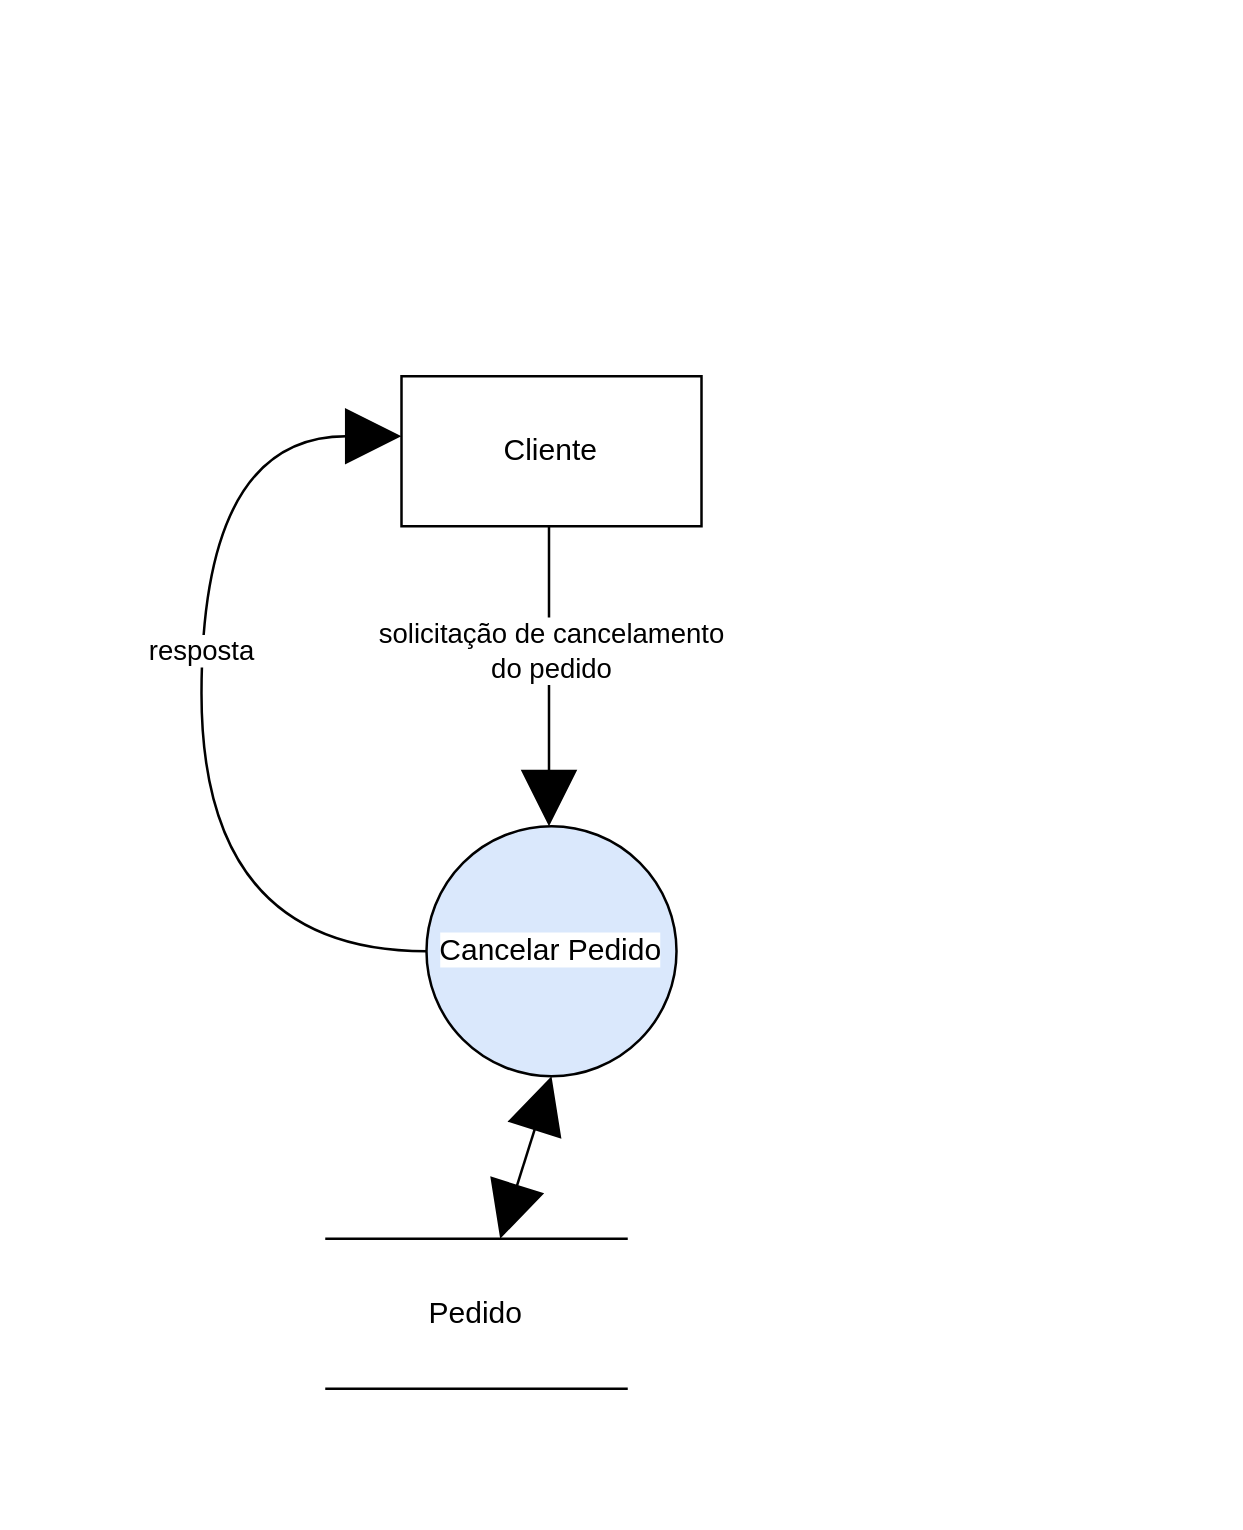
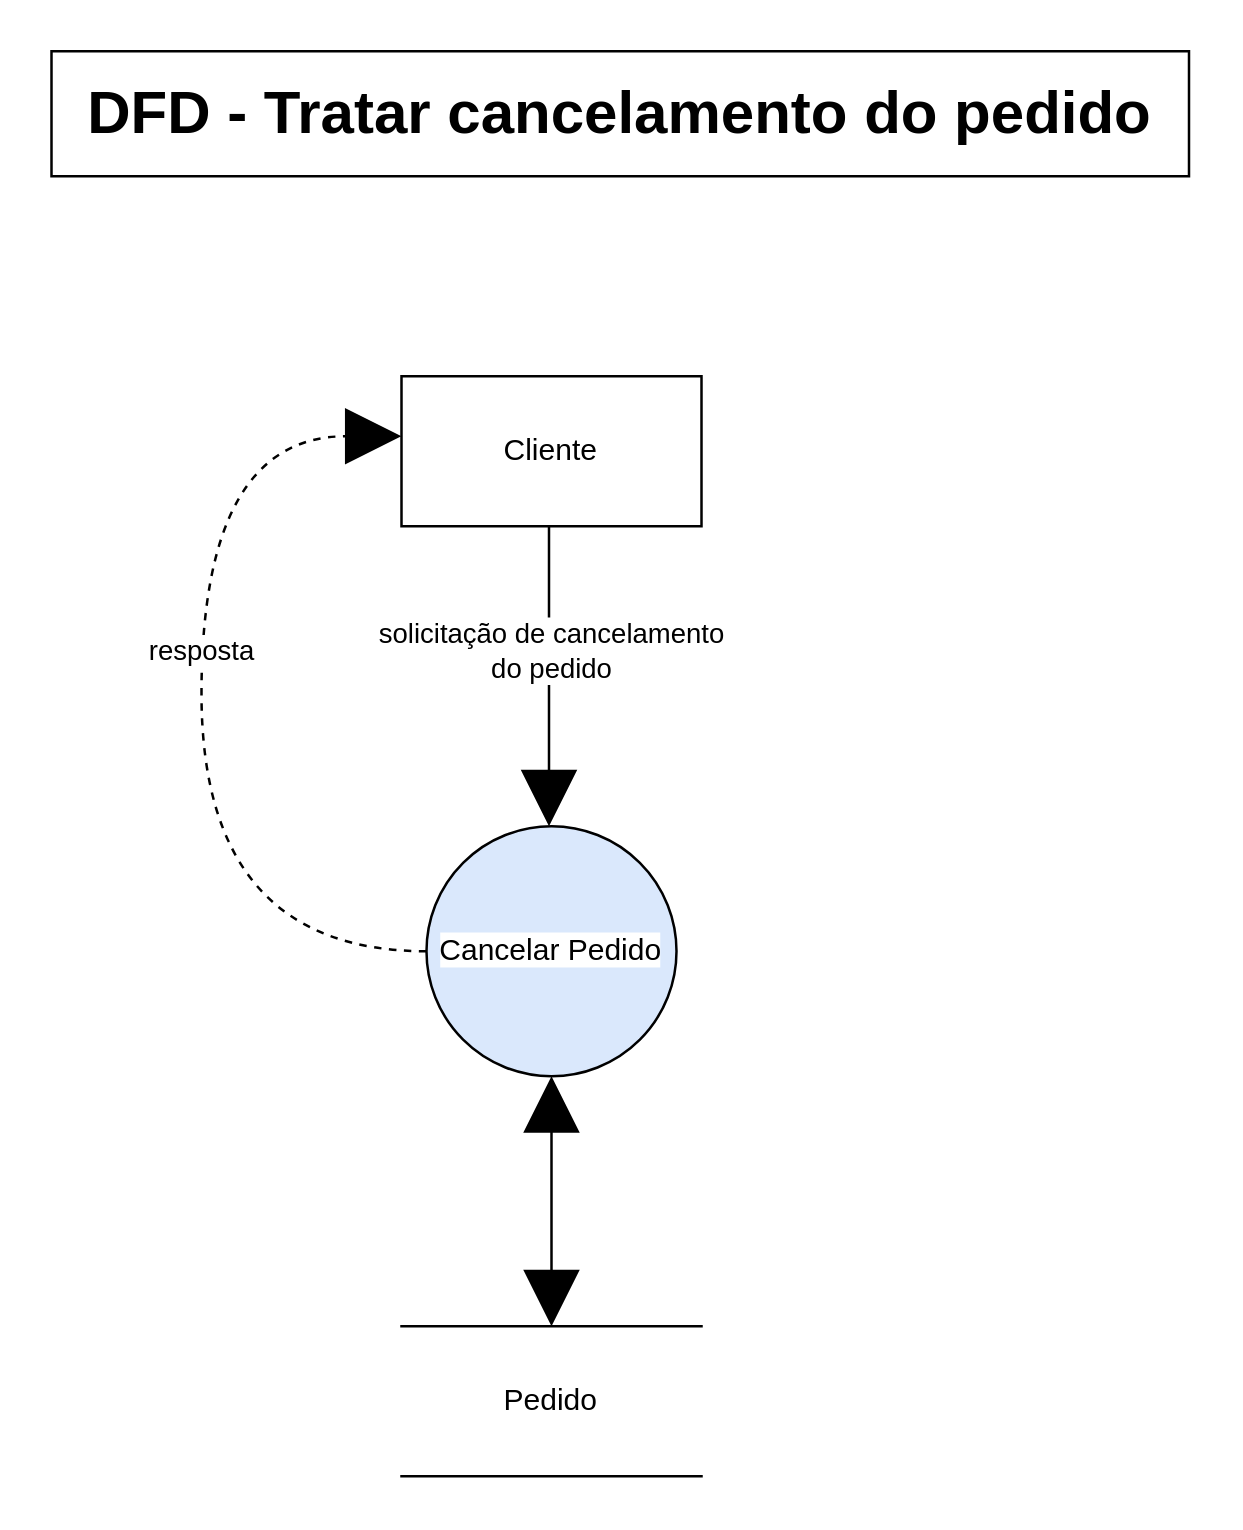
node "DFD - Tratar cancelamento do pedido": added
edge "Cancelar Pedido" -> "Cliente": style solid -> dashed
node "Pedido": moved (476, 1314) -> (551, 1401)
